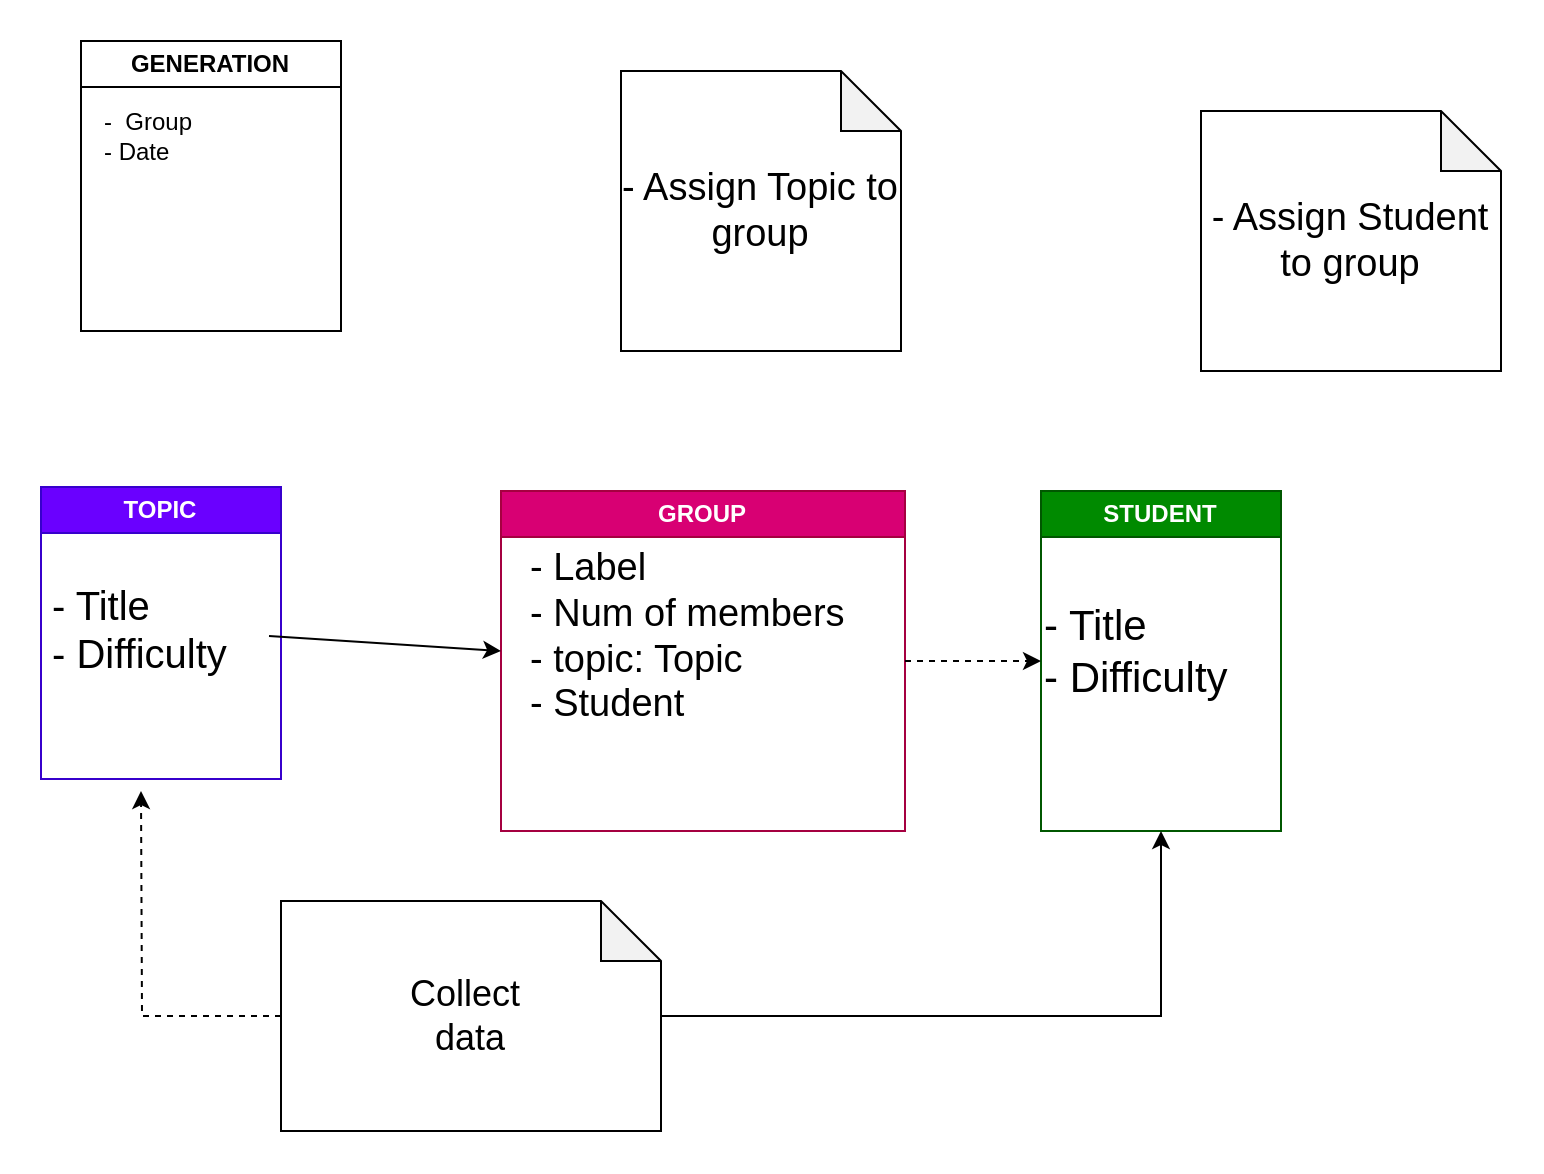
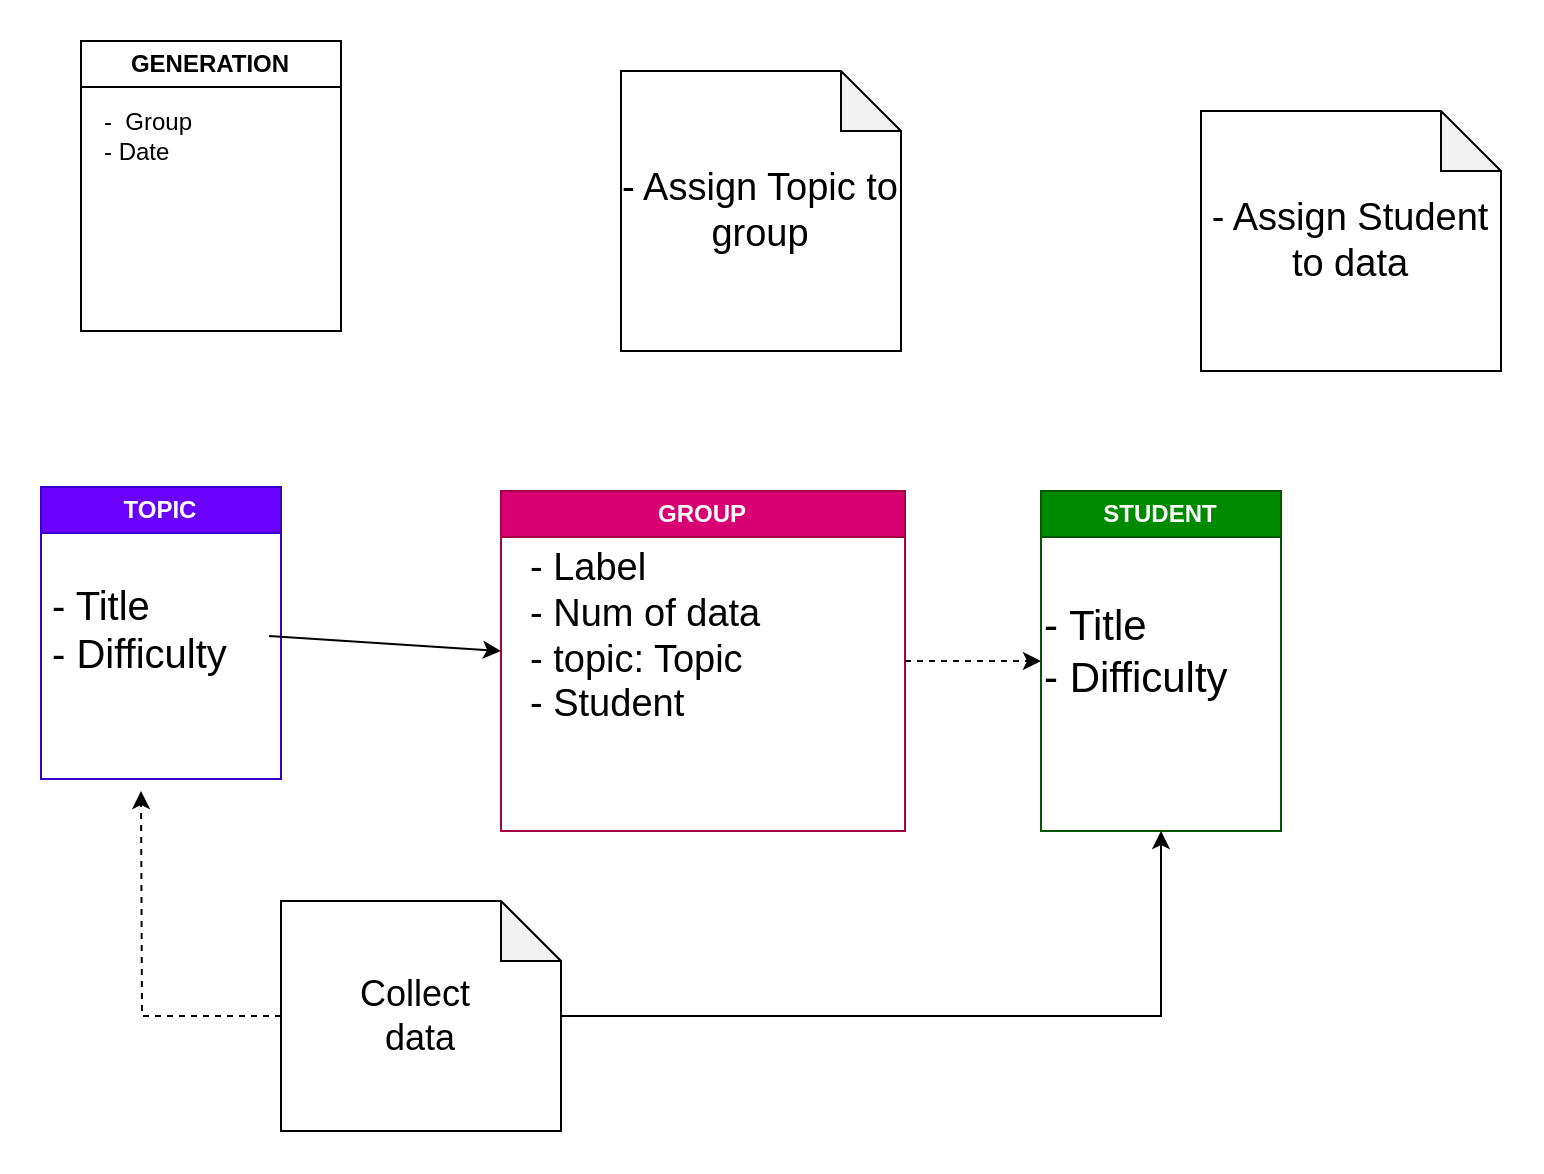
node "- Assign Student to group": label "- Assign Student to group" -> "- Assign Student to data"
node "- Label - Num of members - topic: Topic - Student": label "- Label - Num of members - topic: Topic - Student" -> "- Label - Num of data - topic: Topic - Student"
node "Collect data": size 380x230 -> 280x230
